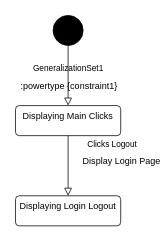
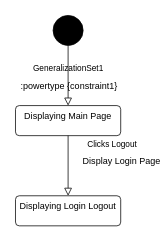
node "Displaying Main Clicks": label "Displaying Main Clicks" -> "Displaying Main Page"
